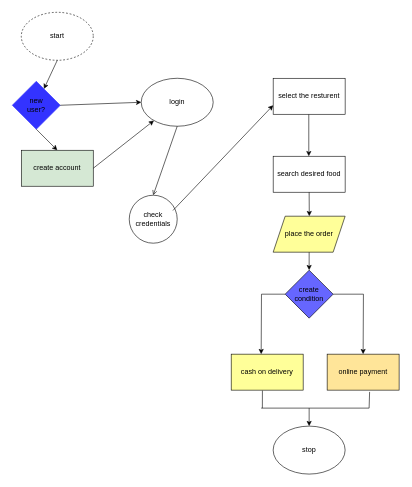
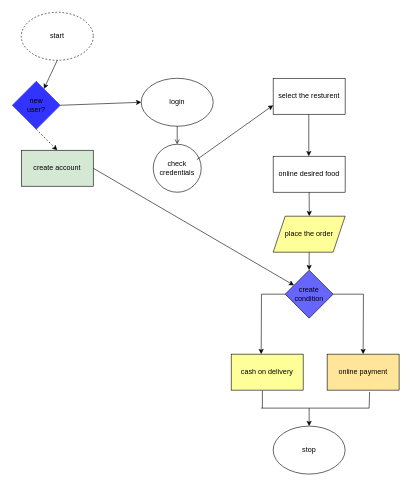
edge "new user?" -> "create account": style solid -> dashed
edge "create account" -> "login": now "create account" -> "create condition"
node "search desired food": label "search desired food" -> "online desired food"
node "check credentials": moved (153, 219) -> (177, 168)
